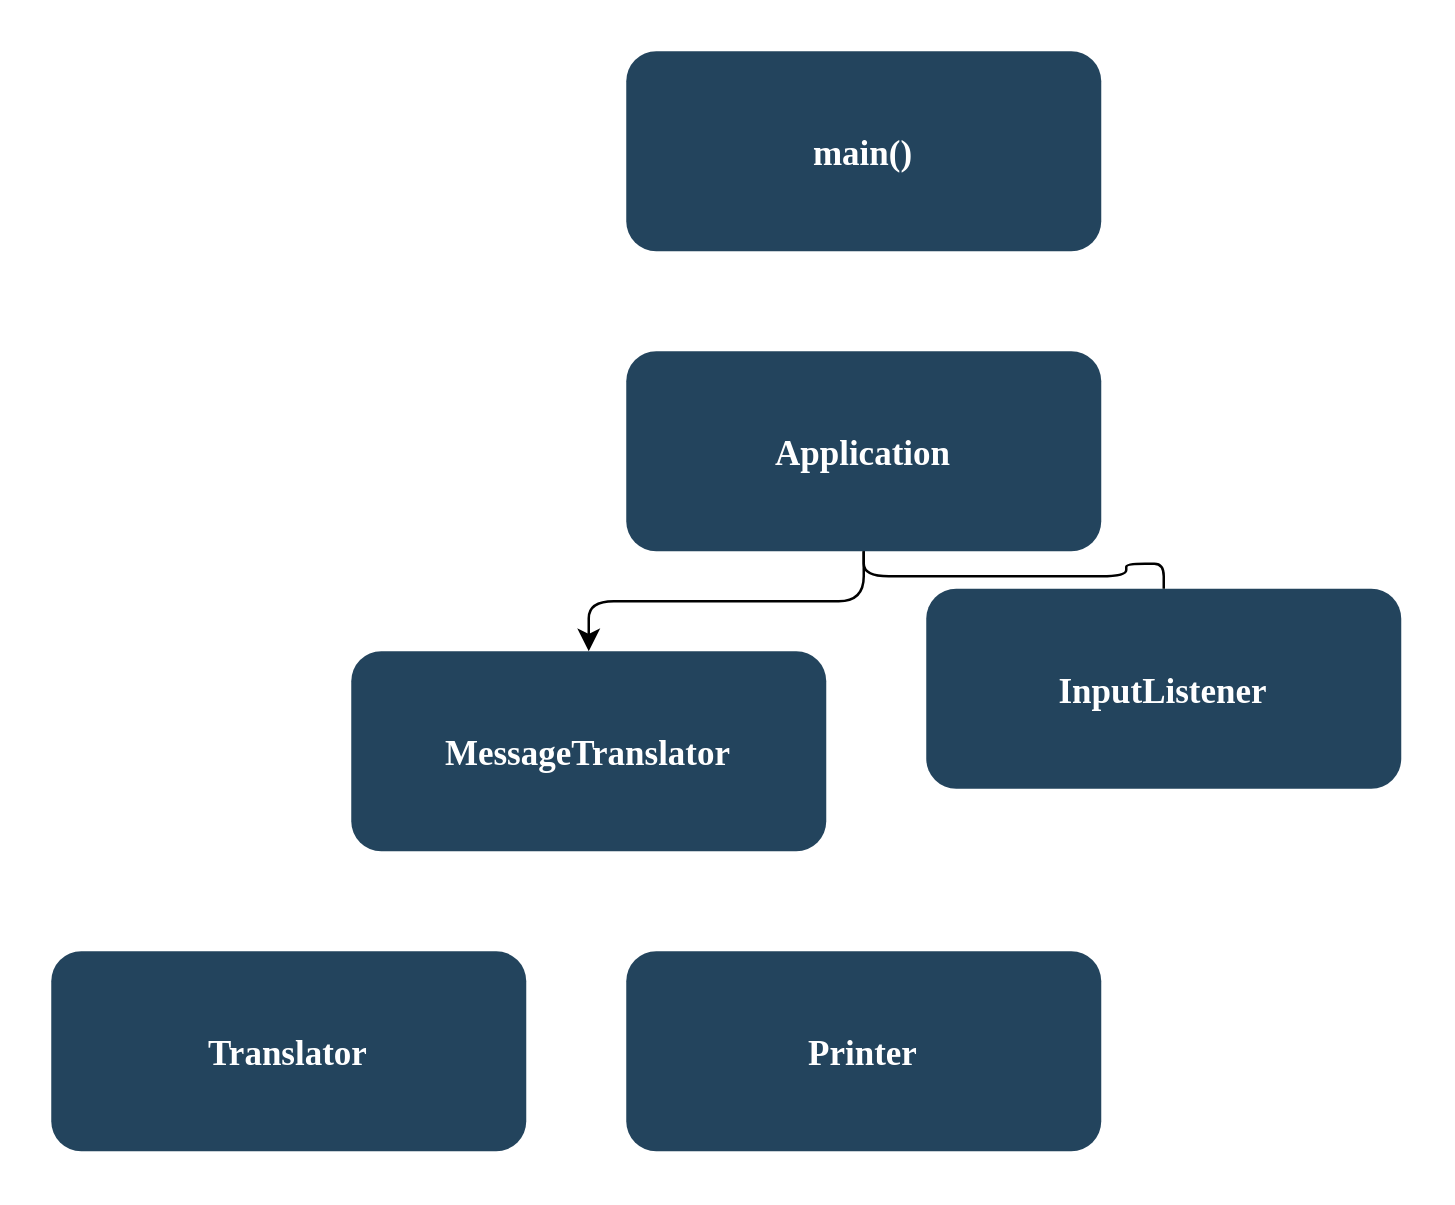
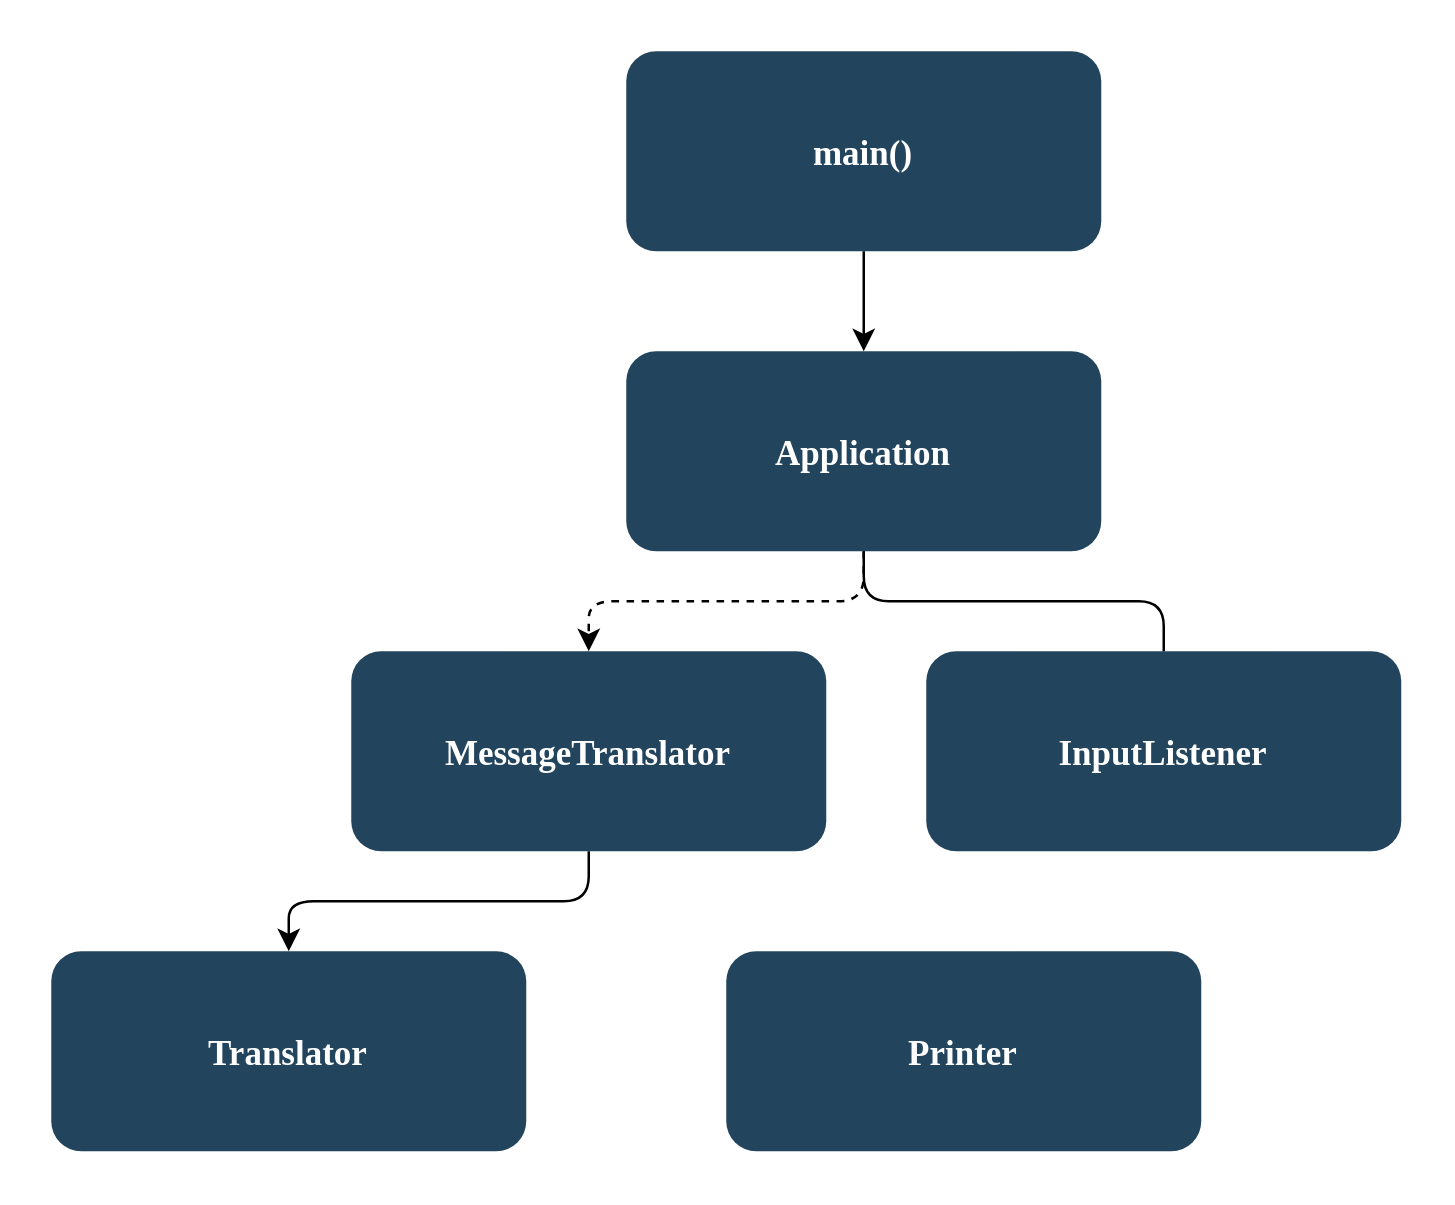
edge "main()" -> "Application": added
edge "Application" -> "MessageTranslator": style solid -> dashed
node "InputListener": moved (1164, 689) -> (1164, 751)
edge "MessageTranslator" -> "Translator": added
node "Printer": moved (864, 1051) -> (964, 1051)
